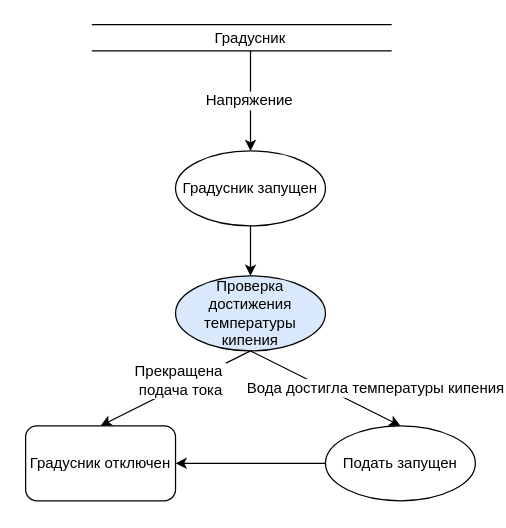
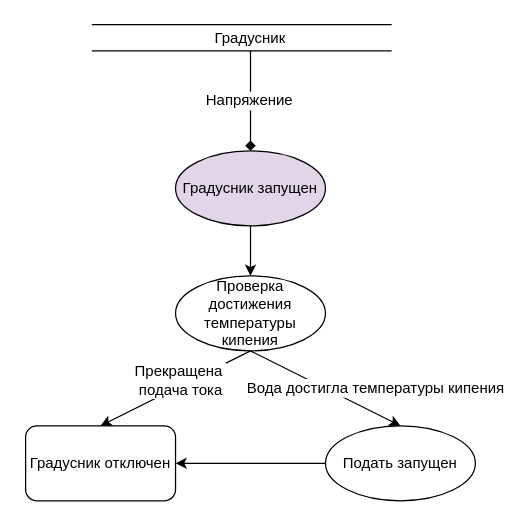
edge "Градусник" -> "Градусник запущен": arrowhead classic -> diamond
node "Градусник запущен": fillcolor #ffffff -> #e1d5e7
node "Проверка достижения температуры кипения": fillcolor #dae8fc -> #ffffff
